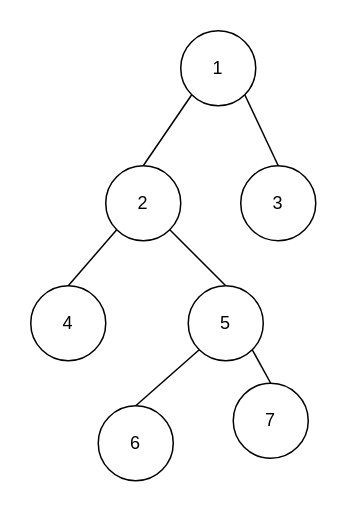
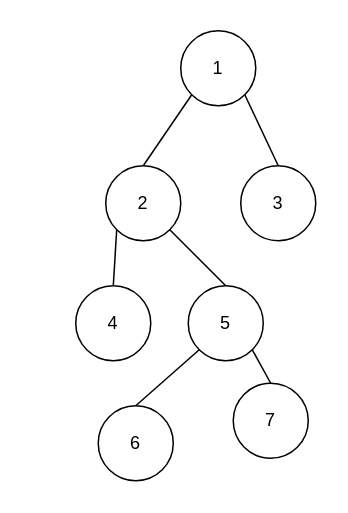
node "4": moved (68, 323) -> (113, 323)
